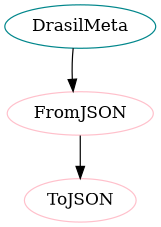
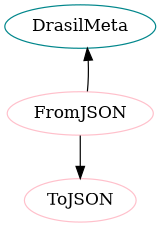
edge "DrasilMeta" -> "FromJSON": reversed
